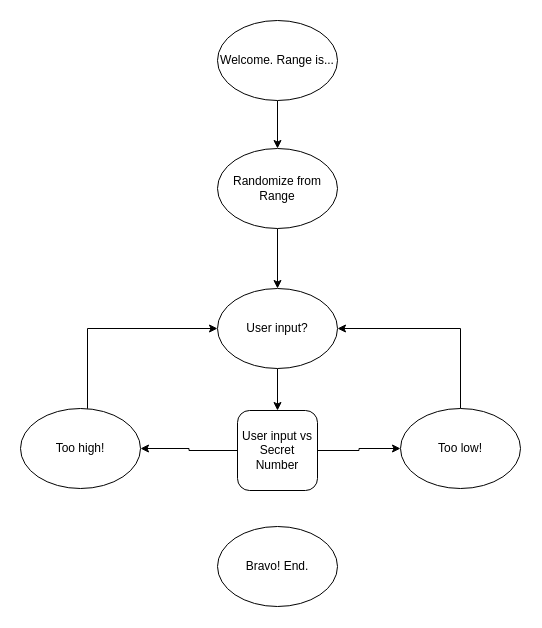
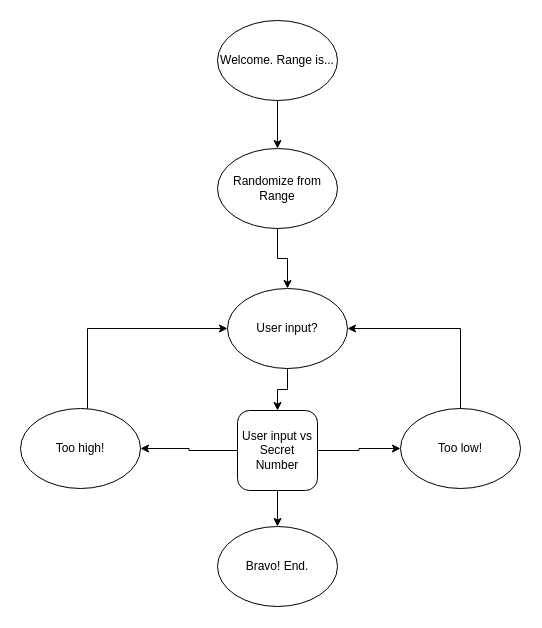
node "User input?": moved (278, 329) -> (288, 329)
edge "User input vs Secret Number" -> "Bravo! End.": added
